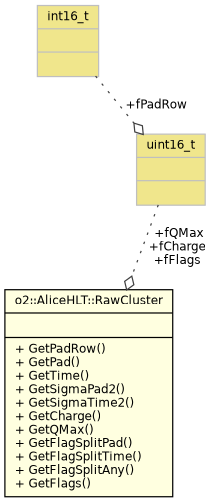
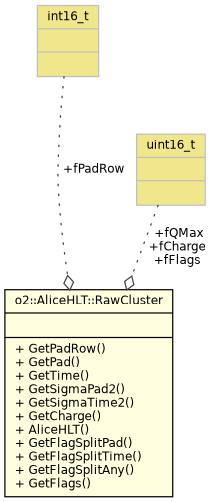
edge "int16_t" -> "uint16_t": now "int16_t" -> "o2::AliceHLT::RawCluster"
node "o2::AliceHLT::RawCluster": text "+ GetQMax()" -> "+ AliceHLT()"
